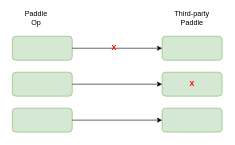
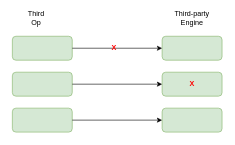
node "Paddle Op": label "Paddle Op" -> "Third Op"
node "Third-party Paddle": label "Third-party Paddle" -> "Third-party Engine"
